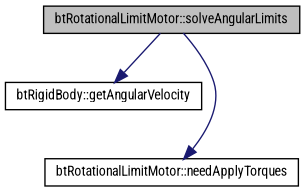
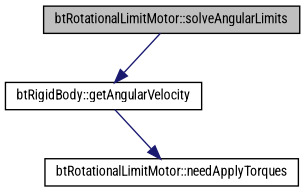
edge "btRotationalLimitMotor::solveAngularLimits" -> "btRotationalLimitMotor::needApplyTorques": now "btRigidBody::getAngularVelocity" -> "btRotationalLimitMotor::needApplyTorques"
